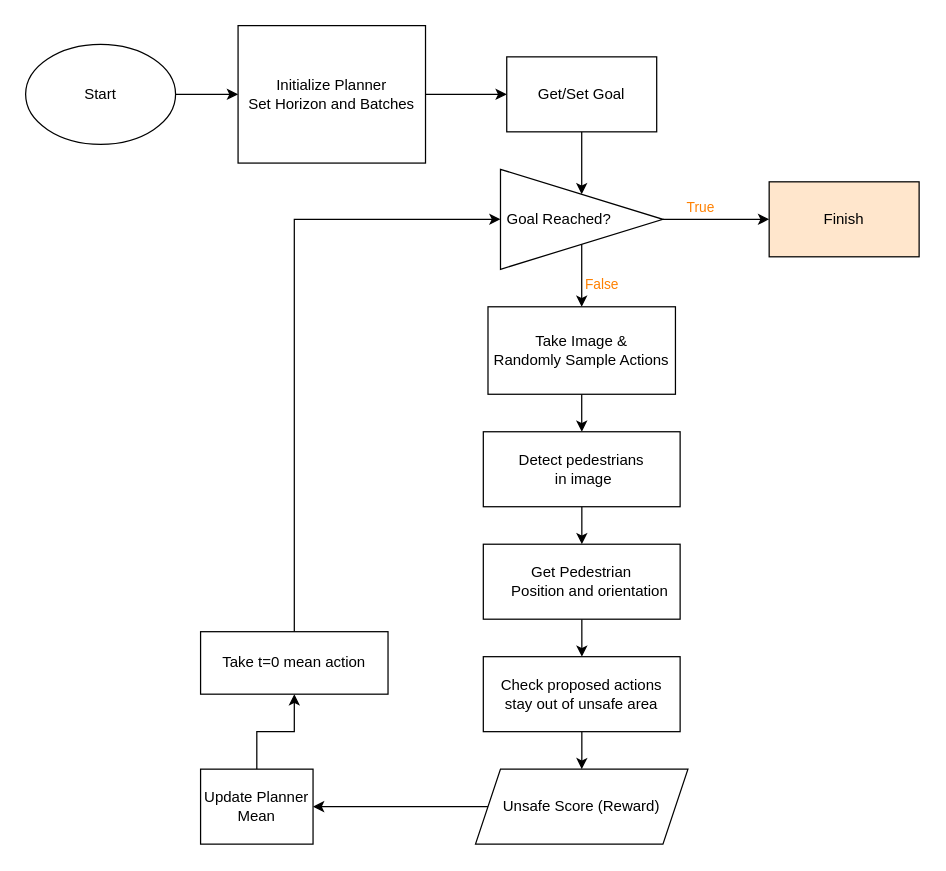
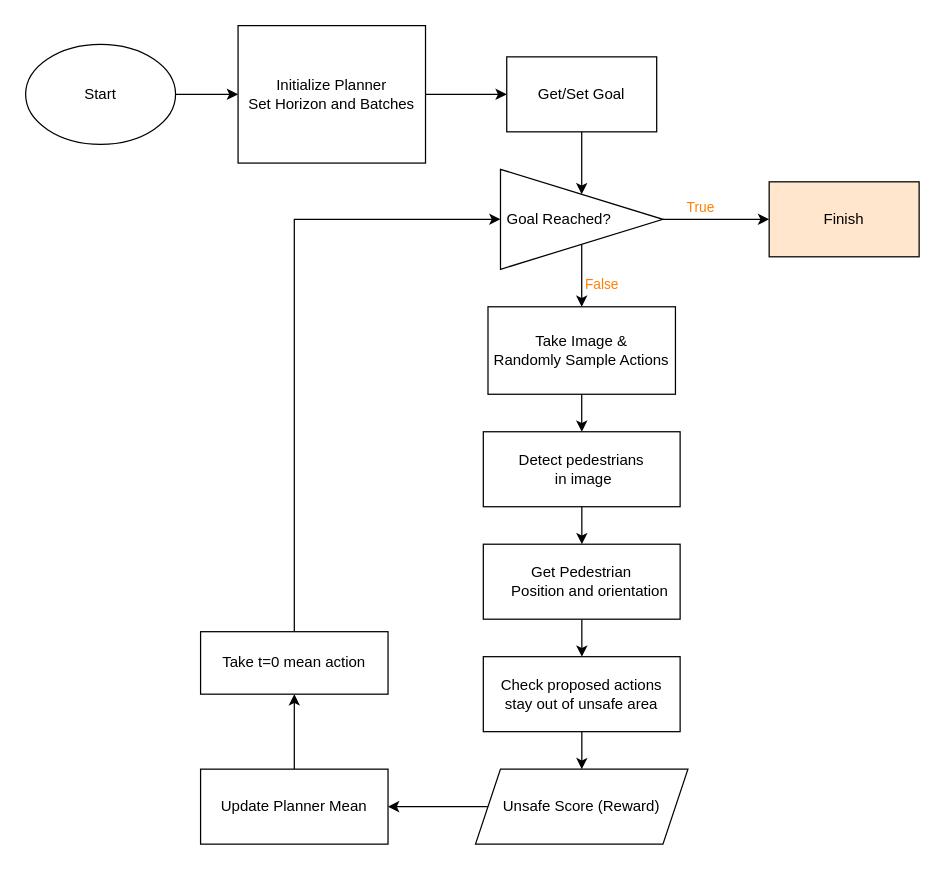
node "Update Planner Mean": size 113x75 -> 188x75
